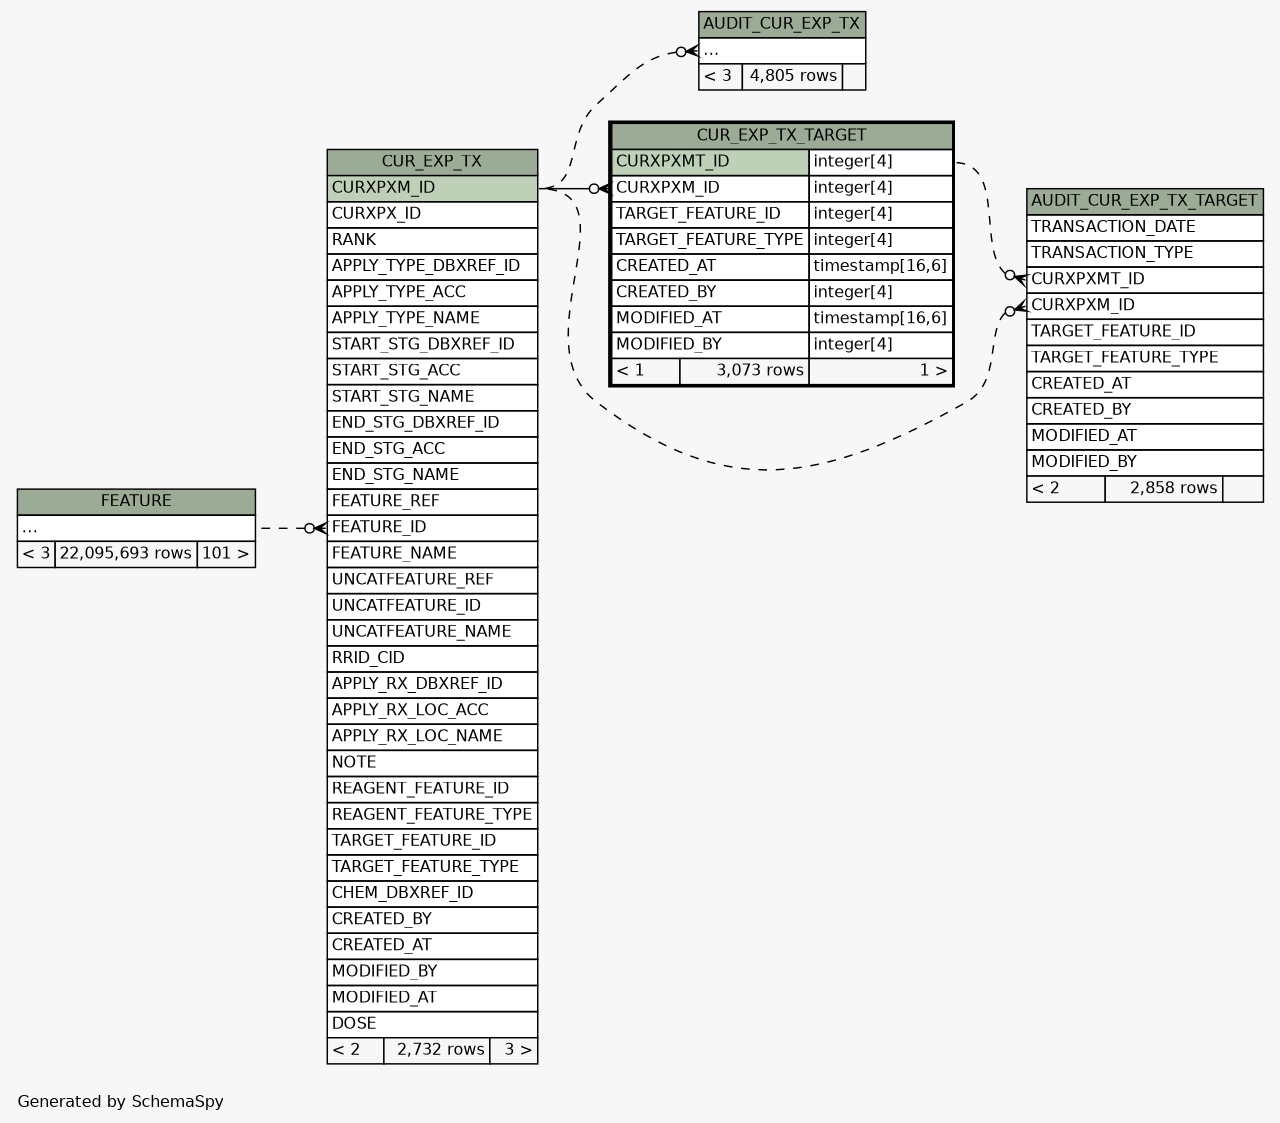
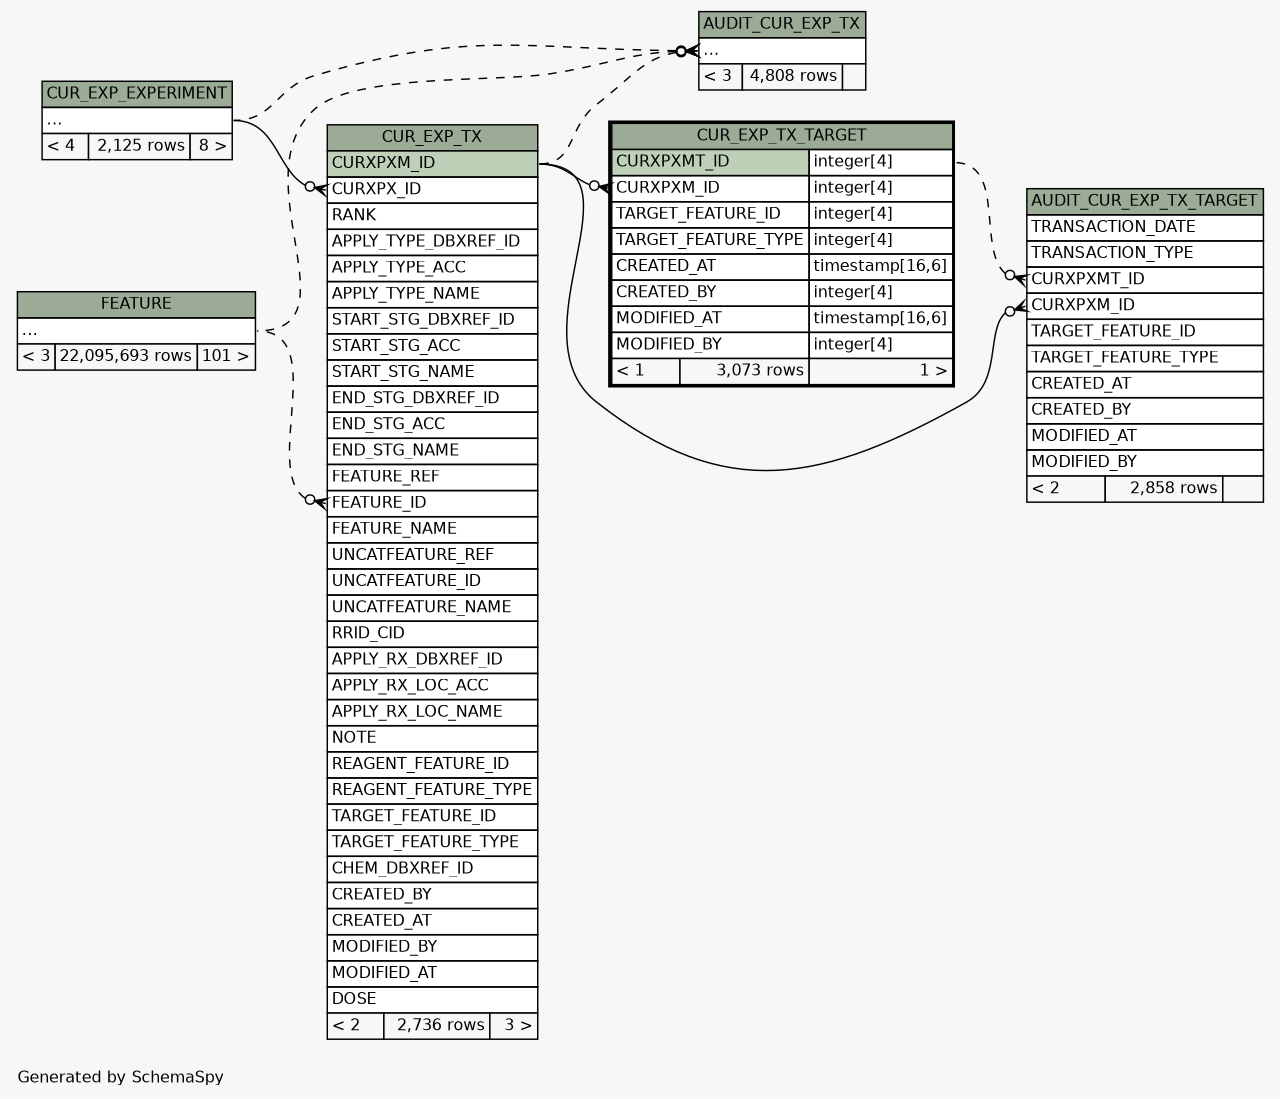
node "AUDIT_CUR_EXP_TX": text "4,805 rows" -> "4,808 rows"
edge "FEATURE" -> "AUDIT_CUR_EXP_TX": added
node "CUR_EXP_EXPERIMENT": added
edge "CUR_EXP_TX" -> "AUDIT_CUR_EXP_TX_TARGET": style dashed -> solid
node "CUR_EXP_TX": text "2,732 rows" -> "2,736 rows"
